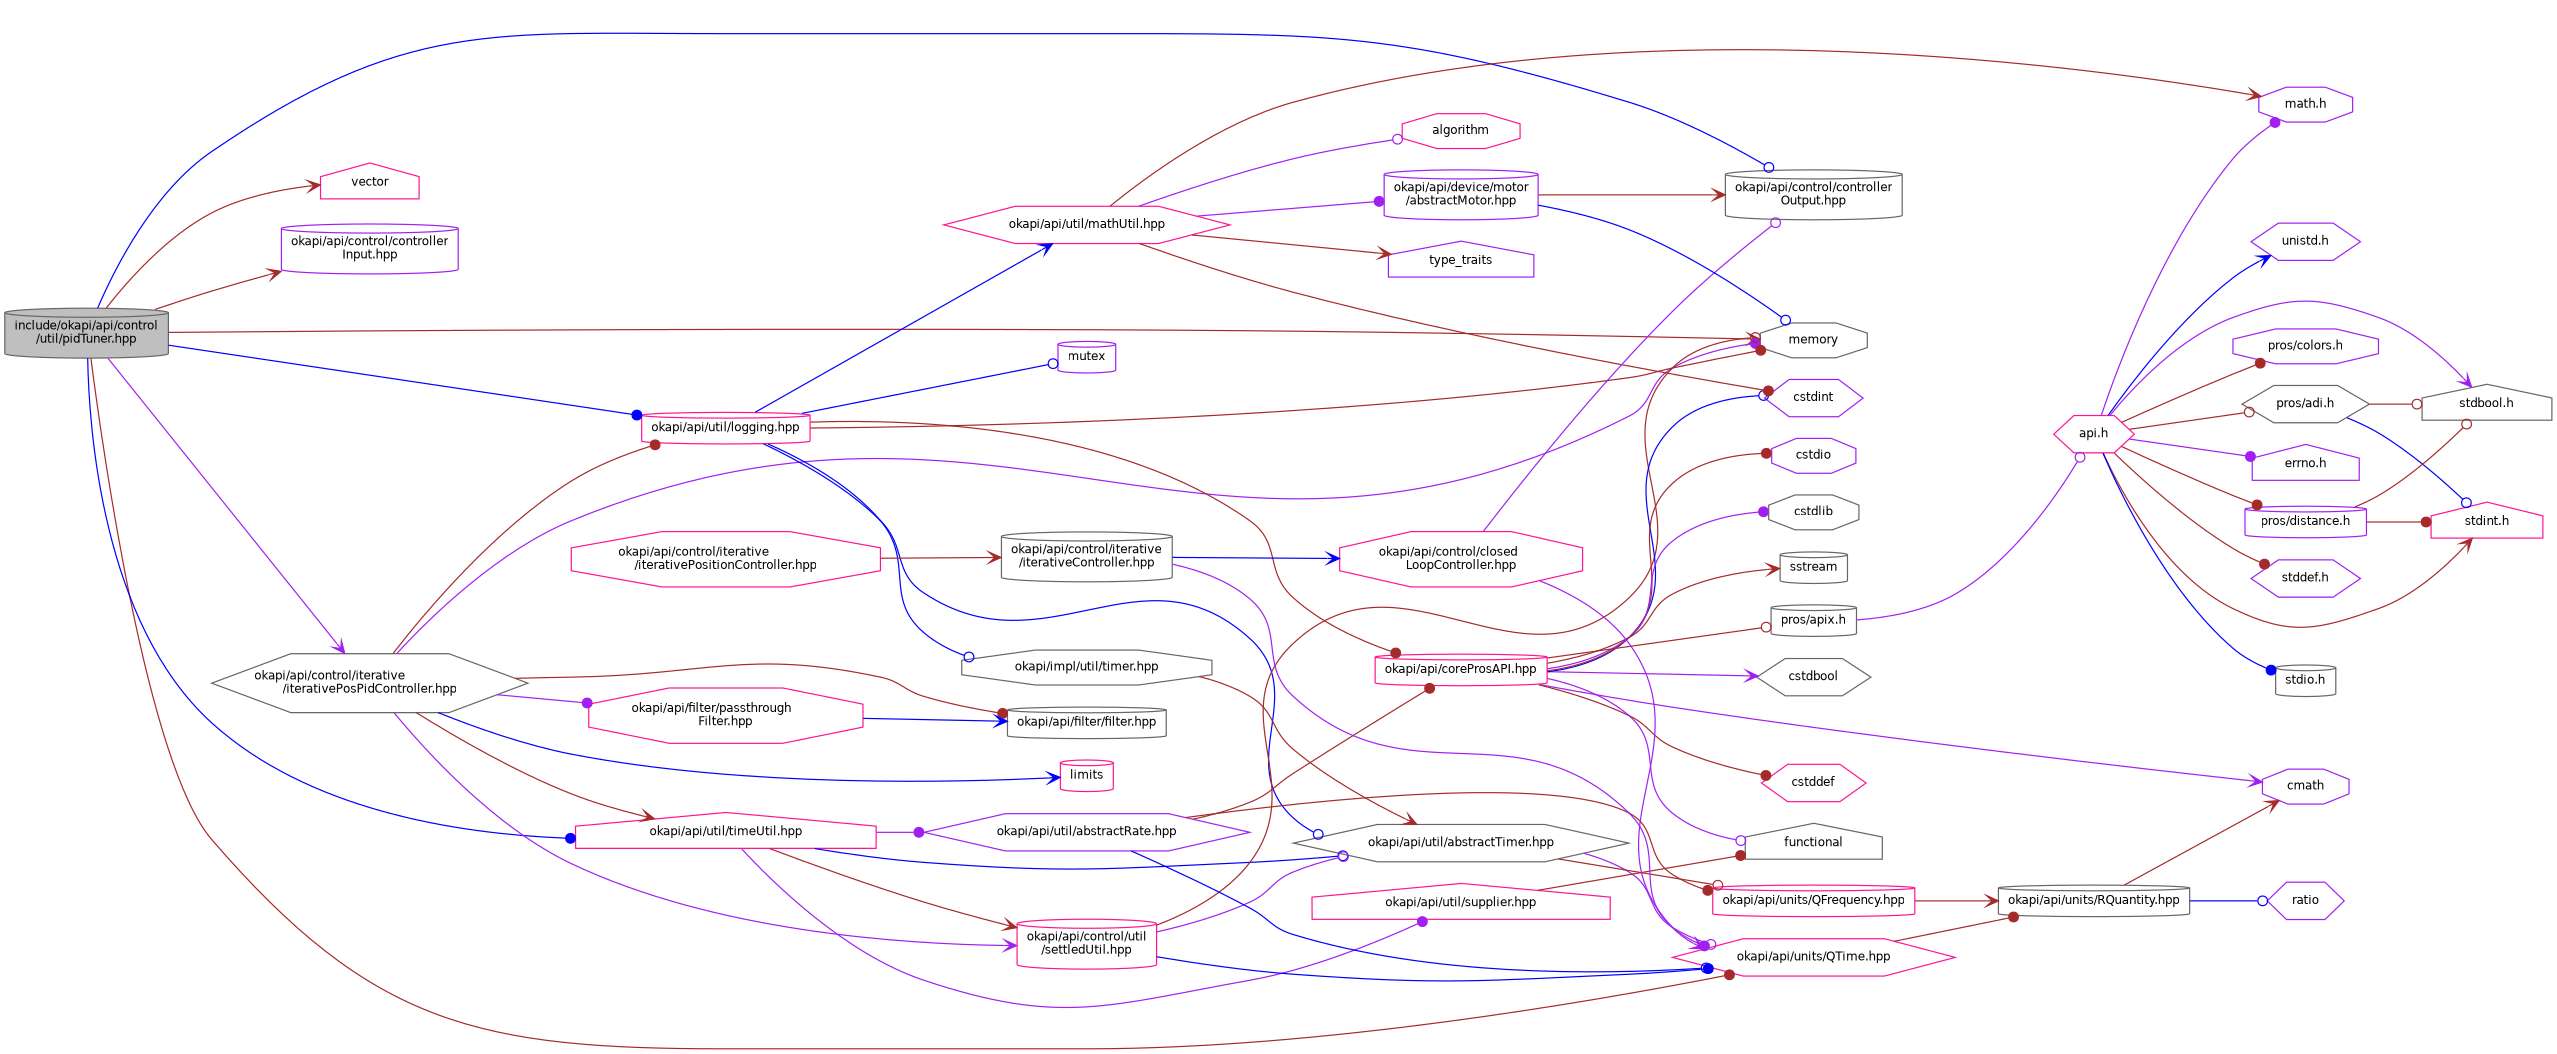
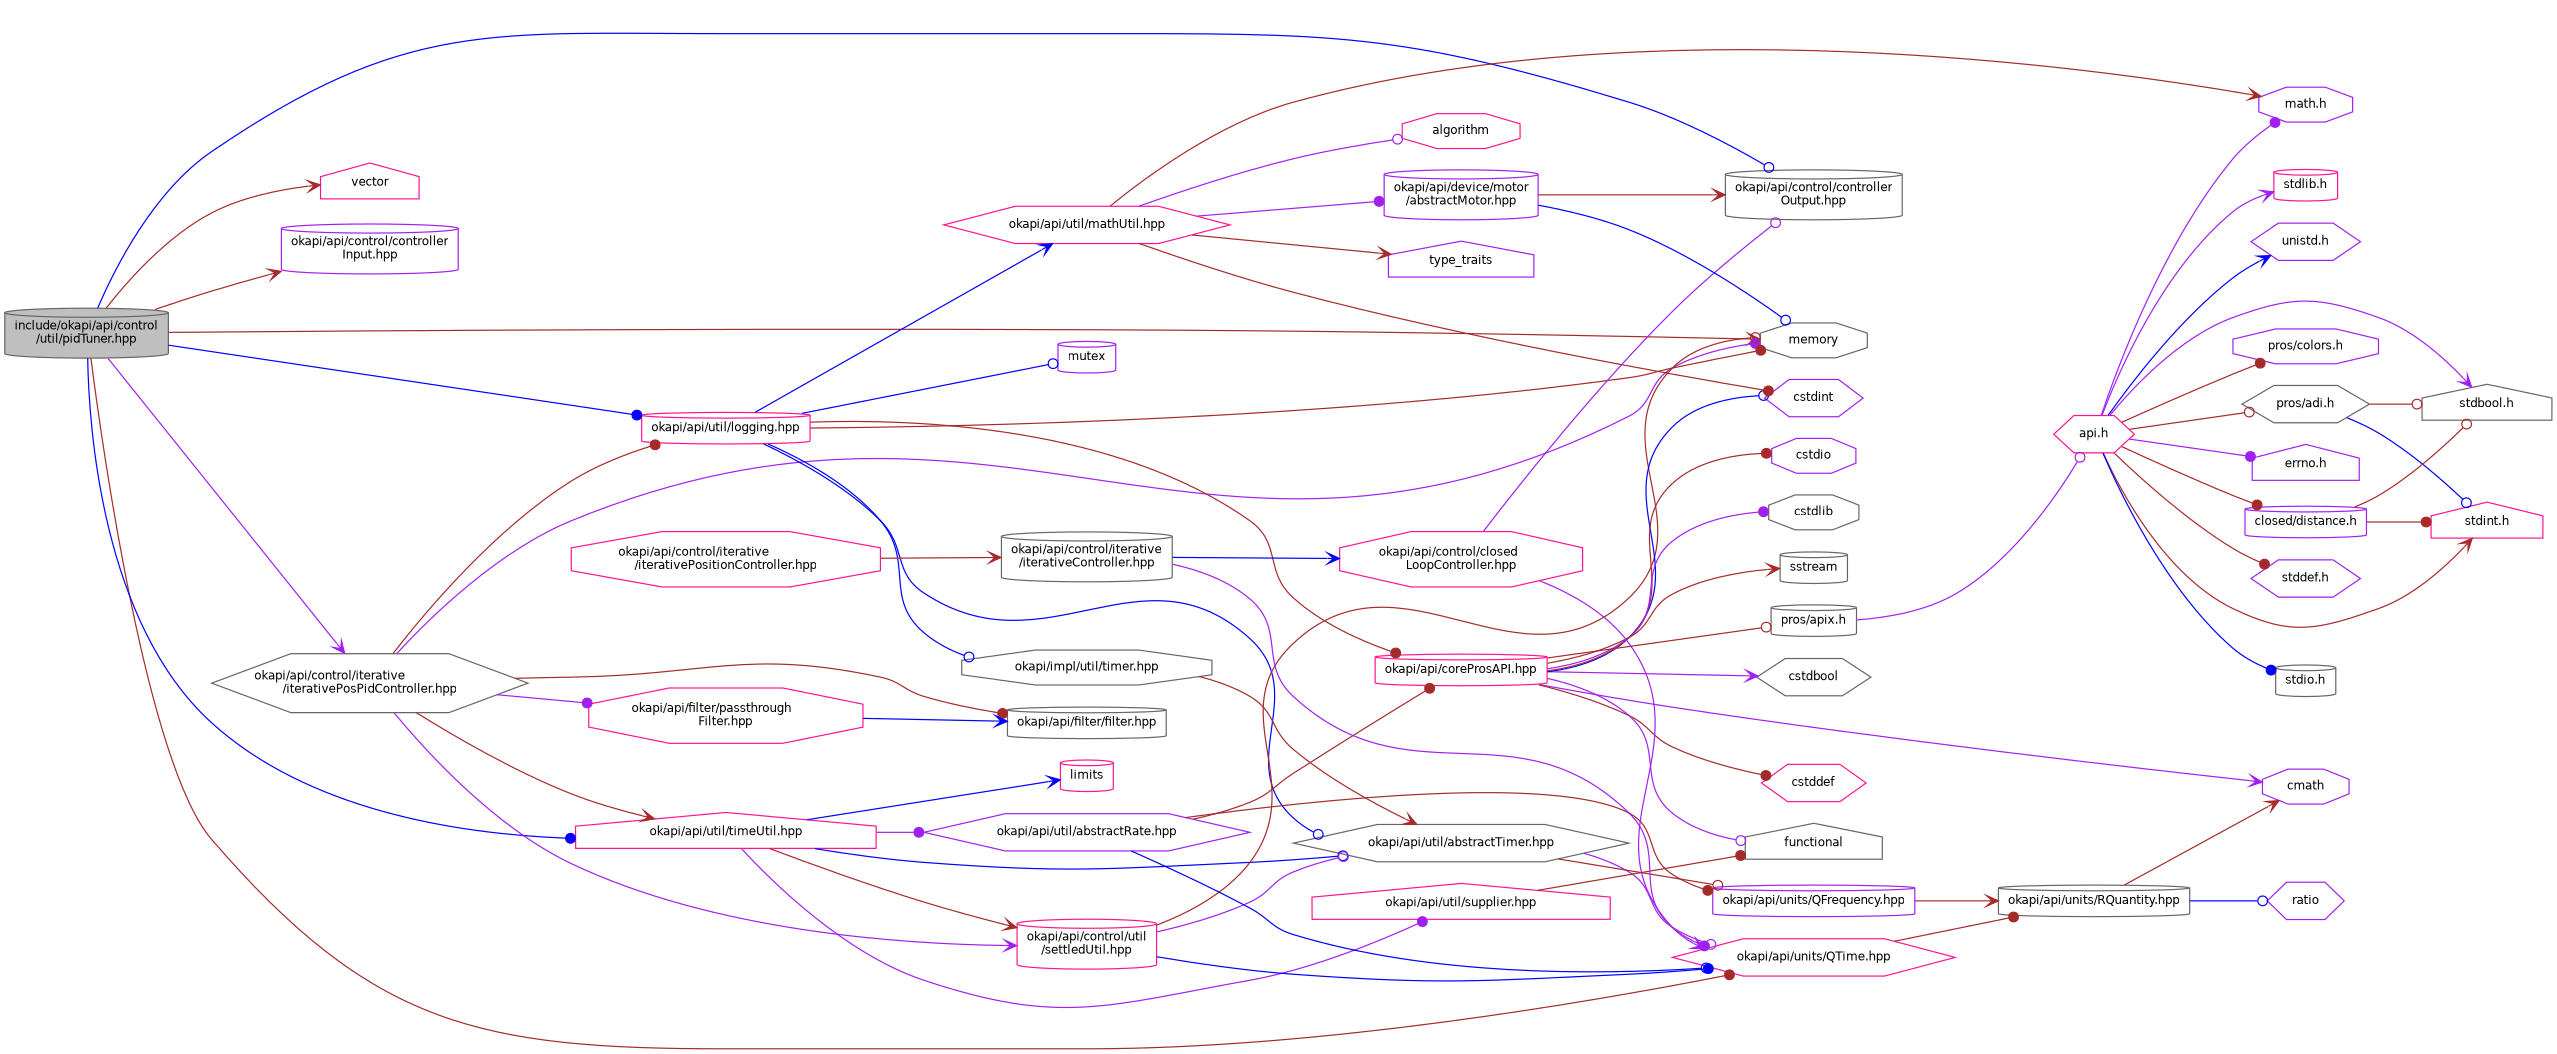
node "stdlib.h": added
node "pros/distance.h": label "pros/distance.h" -> "closed/distance.h"
edge "okapi/api/control/iterative /iterativePosPidController.hpp" -> "limits": now "okapi/api/util/timeUtil.hpp" -> "limits"
node "okapi/api/units/QFrequency.hpp": color deeppink -> purple
